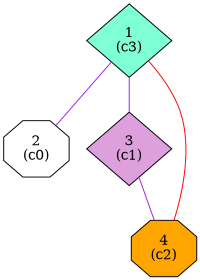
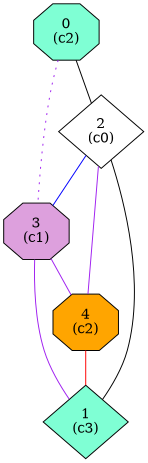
node "0 (c2)": added
edge "1 (c3)" -- "2 (c0)": color purple -> black
node "2 (c0)": shape octagon -> diamond
node "3 (c1)": shape diamond -> octagon
edge "2 (c0)" -- "3 (c1)": added
edge "2 (c0)" -- "4 (c2)": added
